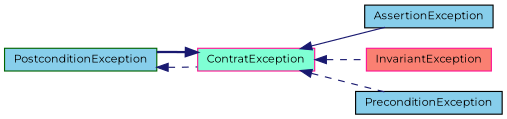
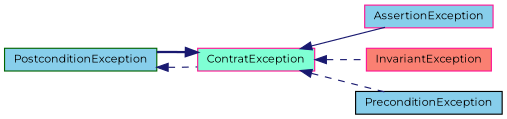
node "AssertionException": color black -> deeppink
